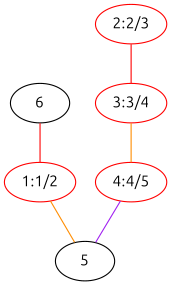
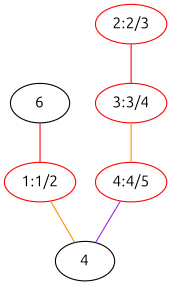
node "5": label "5" -> "4"
